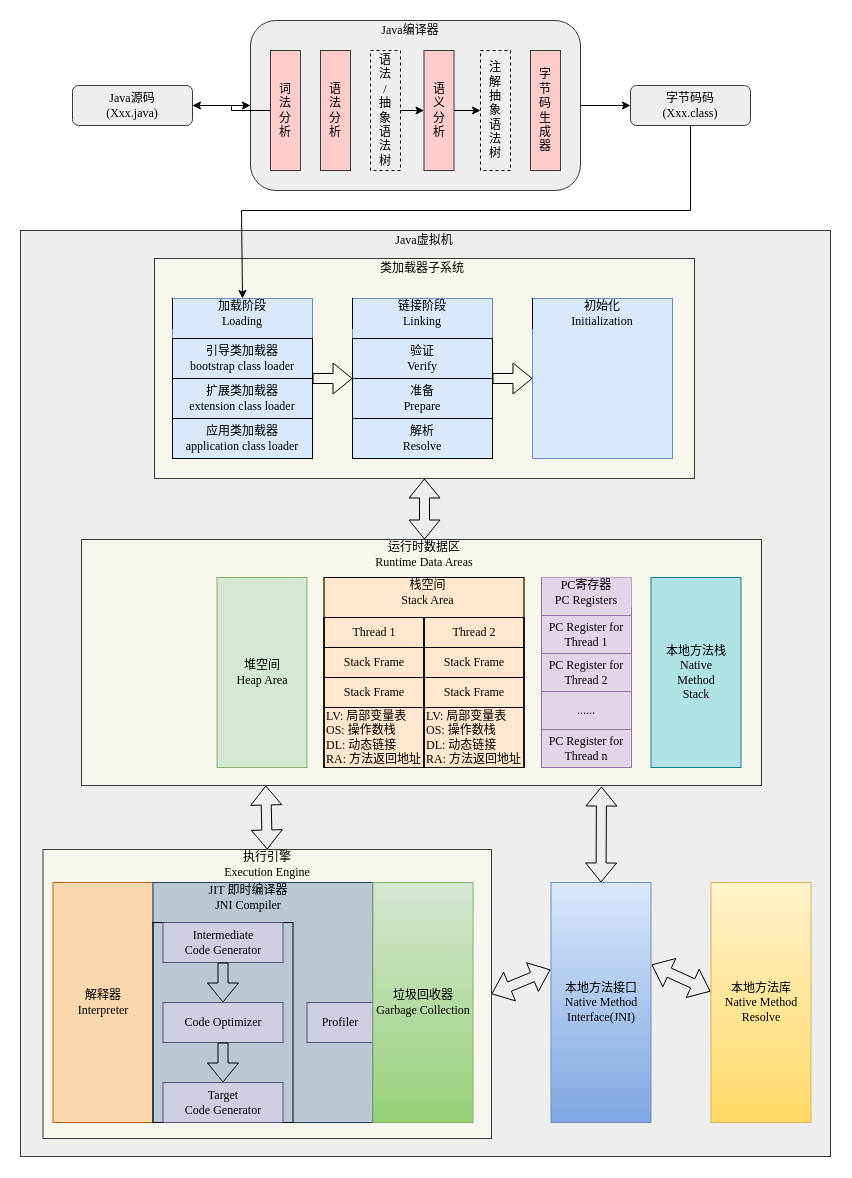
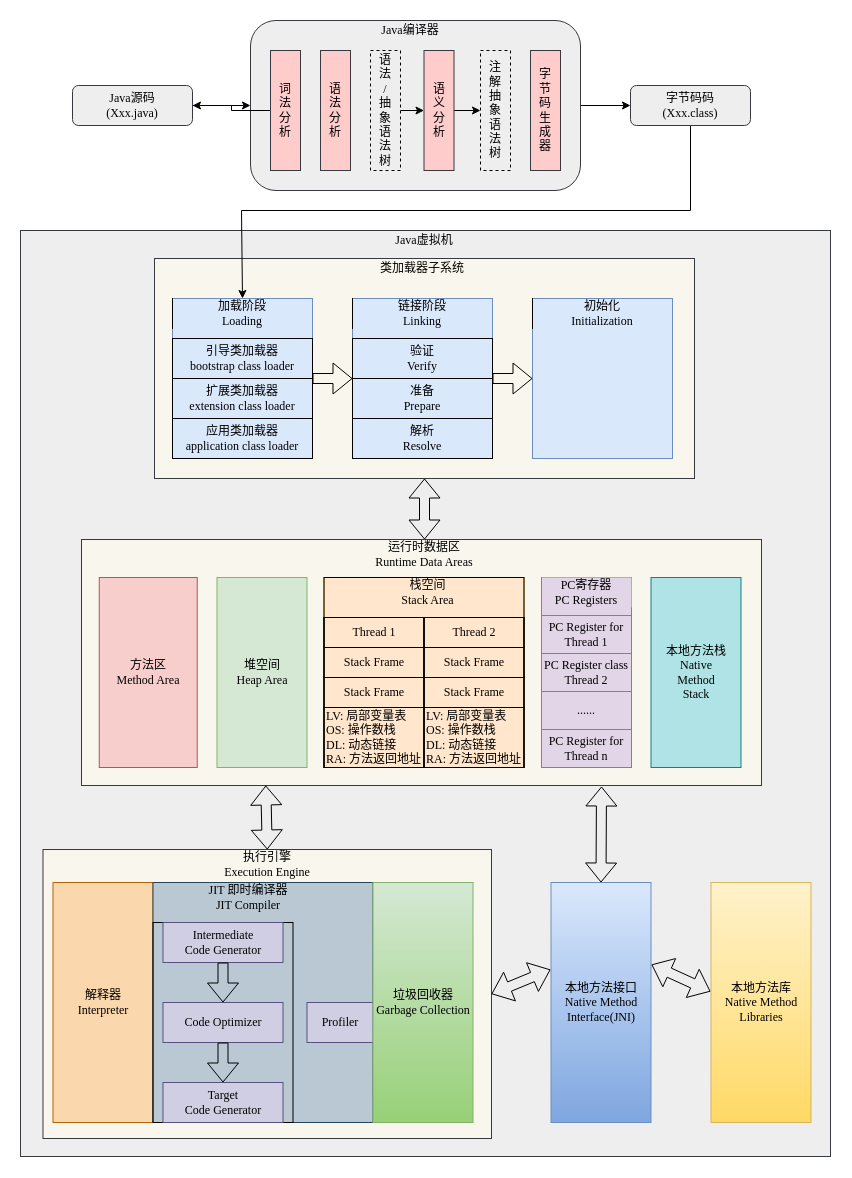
node "方法区 Method Area": added
node "PC Register for Thread 2": label "PC Register for Thread 2" -> "PC Register class Thread 2"
node "JIT 即时编译器 JNI Compiler": label "JIT 即时编译器 JNI Compiler" -> "JIT 即时编译器 JIT Compiler"
node "本地方法库 Native Method Resolve": label "本地方法库 Native Method Resolve" -> "本地方法库 Native Method Libraries"
